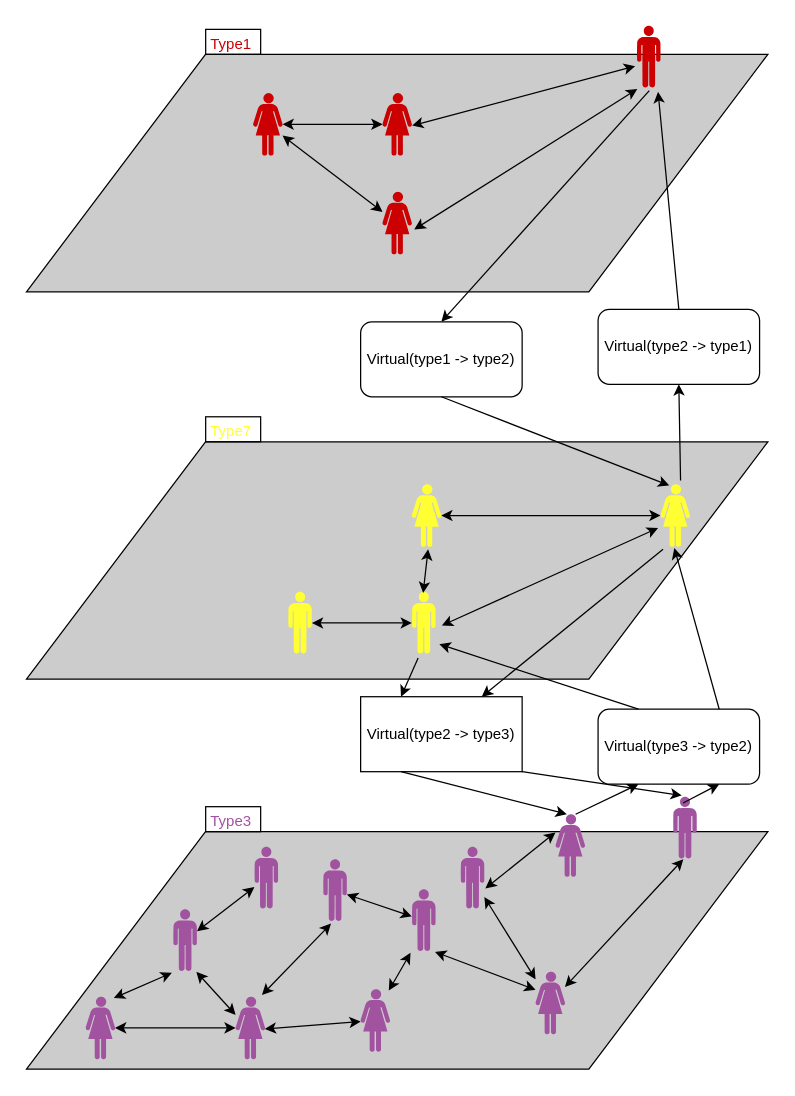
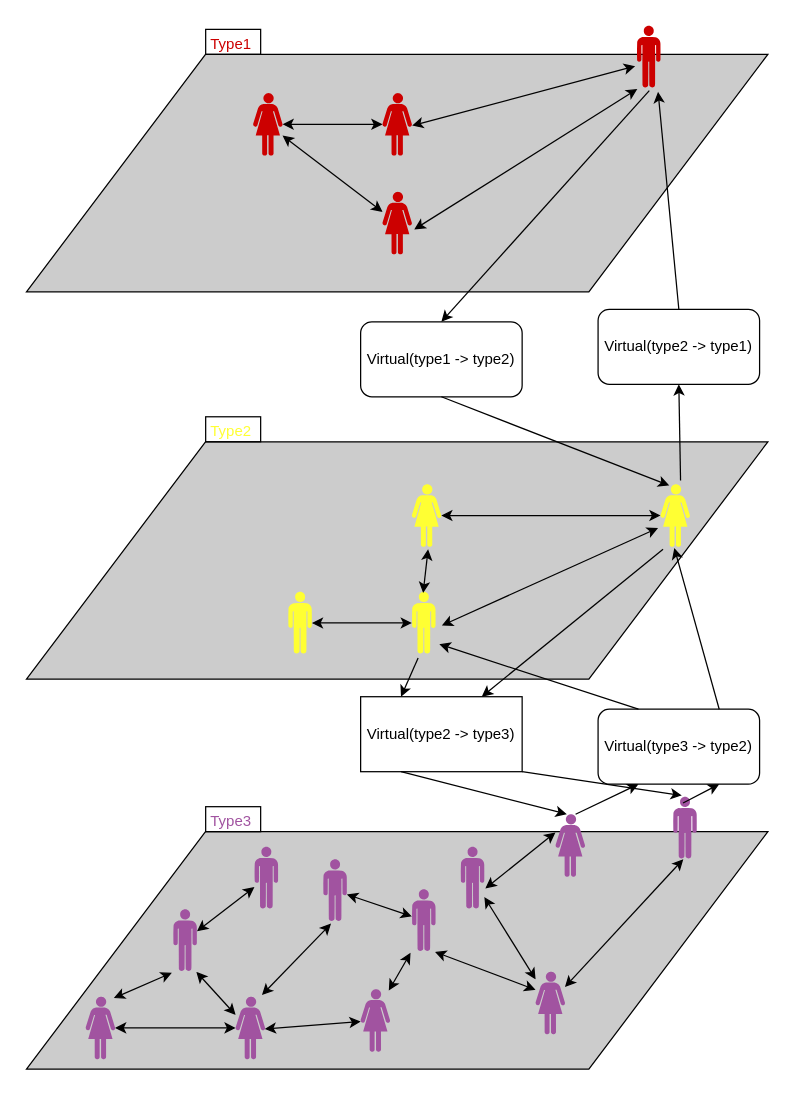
node "Type7": label "Type7" -> "Type2"
